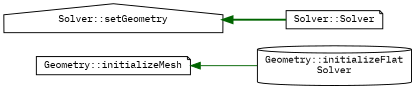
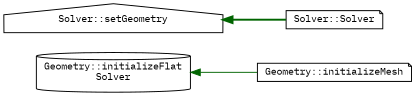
edge "Geometry::initializeFlat Solver" -> "Geometry::initializeMesh": reversed
